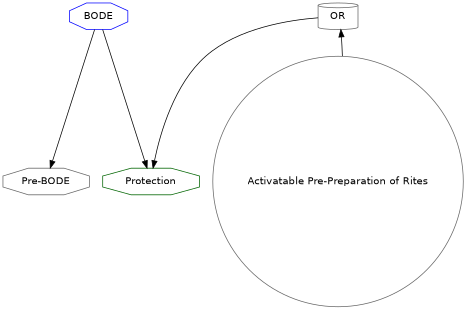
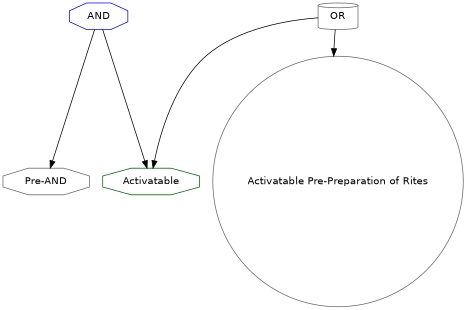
node "BODE": label "BODE" -> "AND"
edge "Activatable Pre-Preparation of Rites" -> "OR": reversed
node "Pre-BODE": label "Pre-BODE" -> "Pre-AND"
node "Protection": label "Protection" -> "Activatable"
